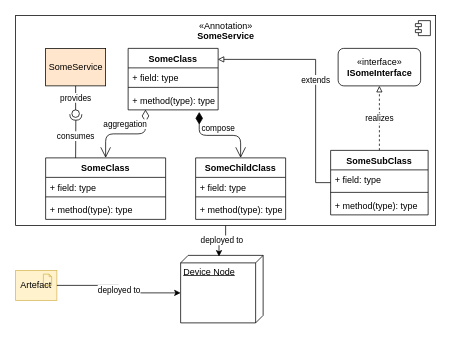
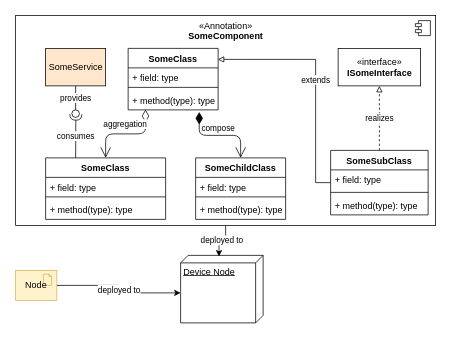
node "«Annotation» SomeService": label "«Annotation» SomeService" -> "«Annotation» SomeComponent"
node "«interface» ISomeInterface": shape rounded rectangle -> rectangle
node "Artefact": label "Artefact" -> "Node"
